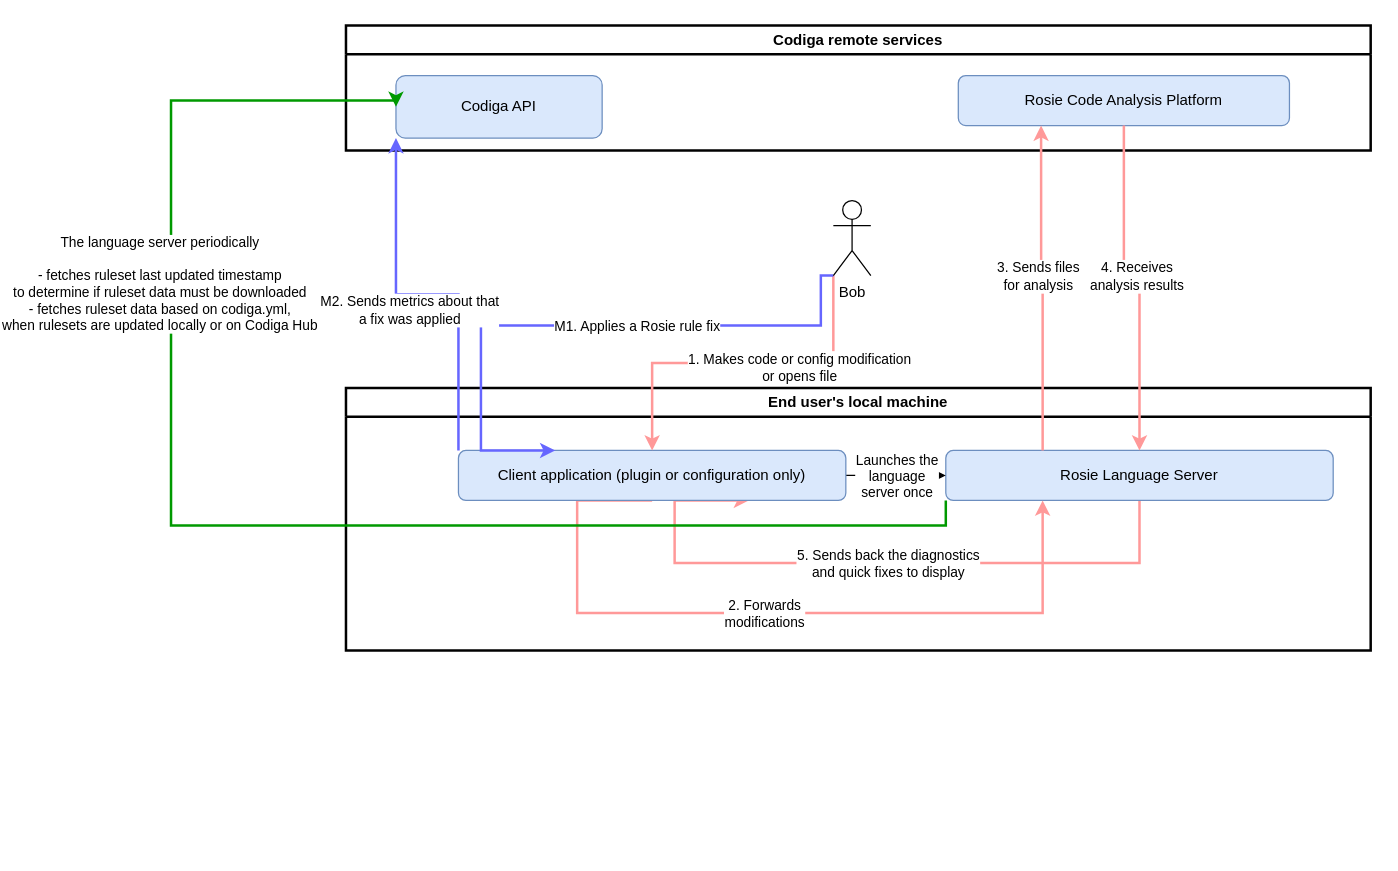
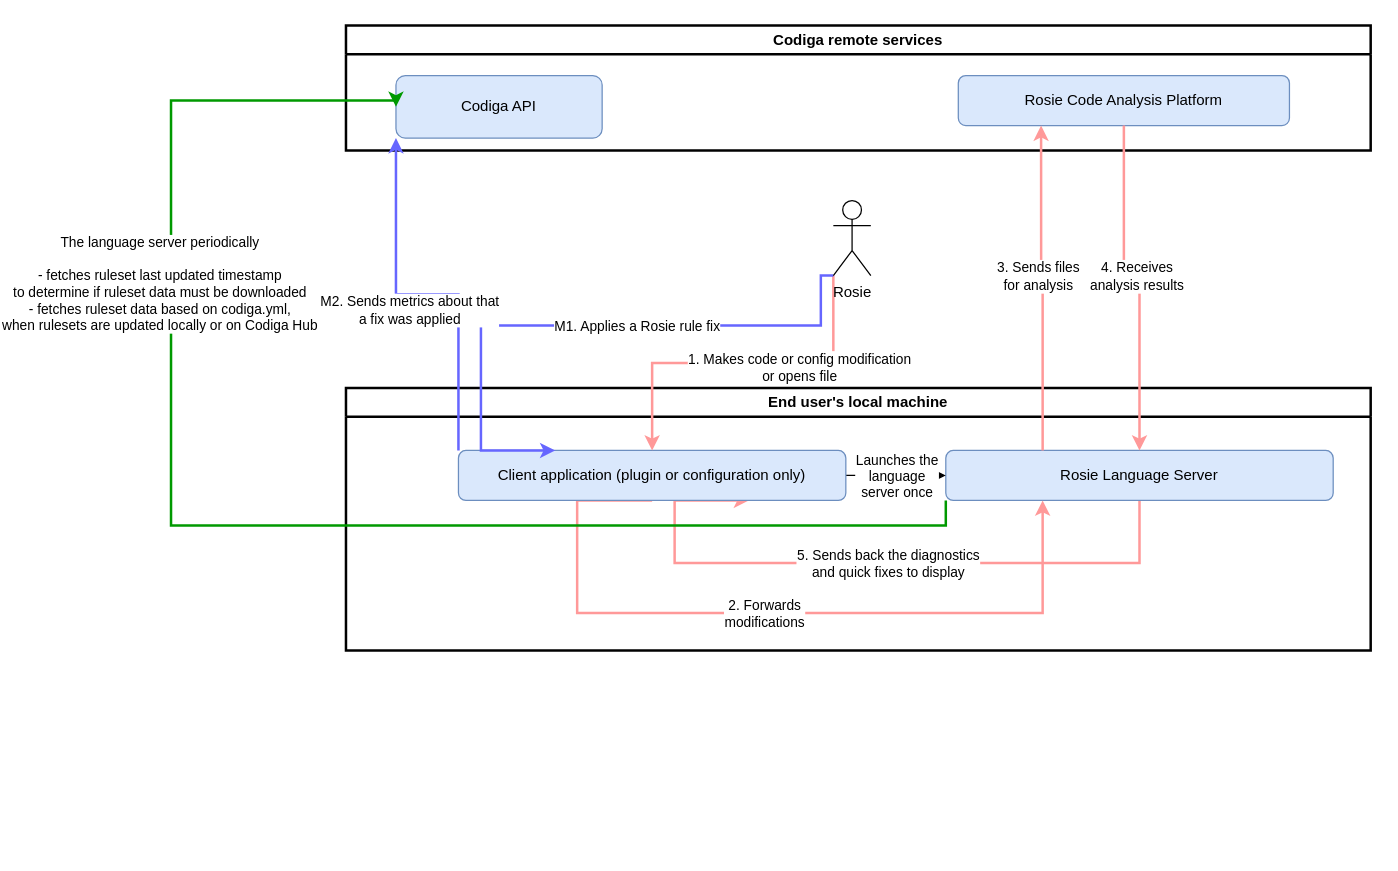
node "Bob": label "Bob" -> "Rosie"
